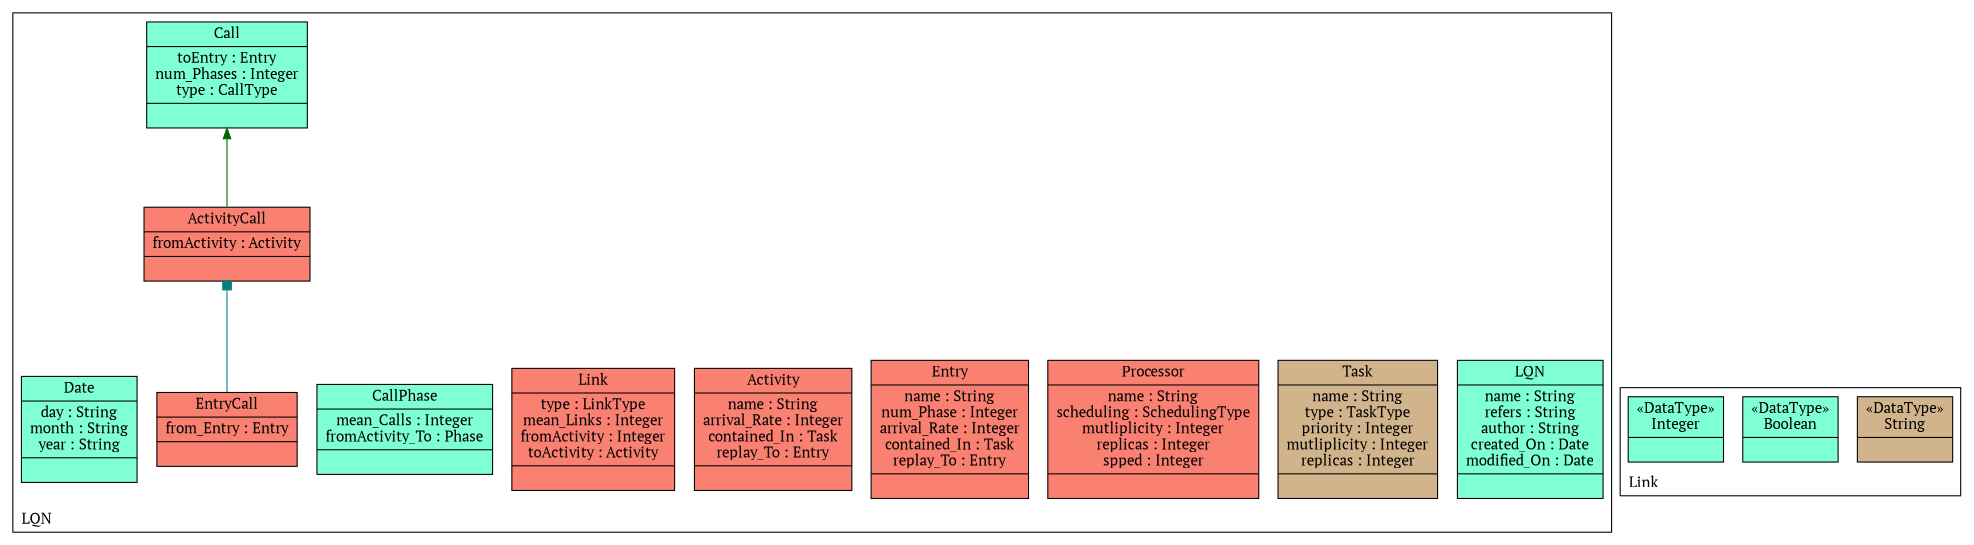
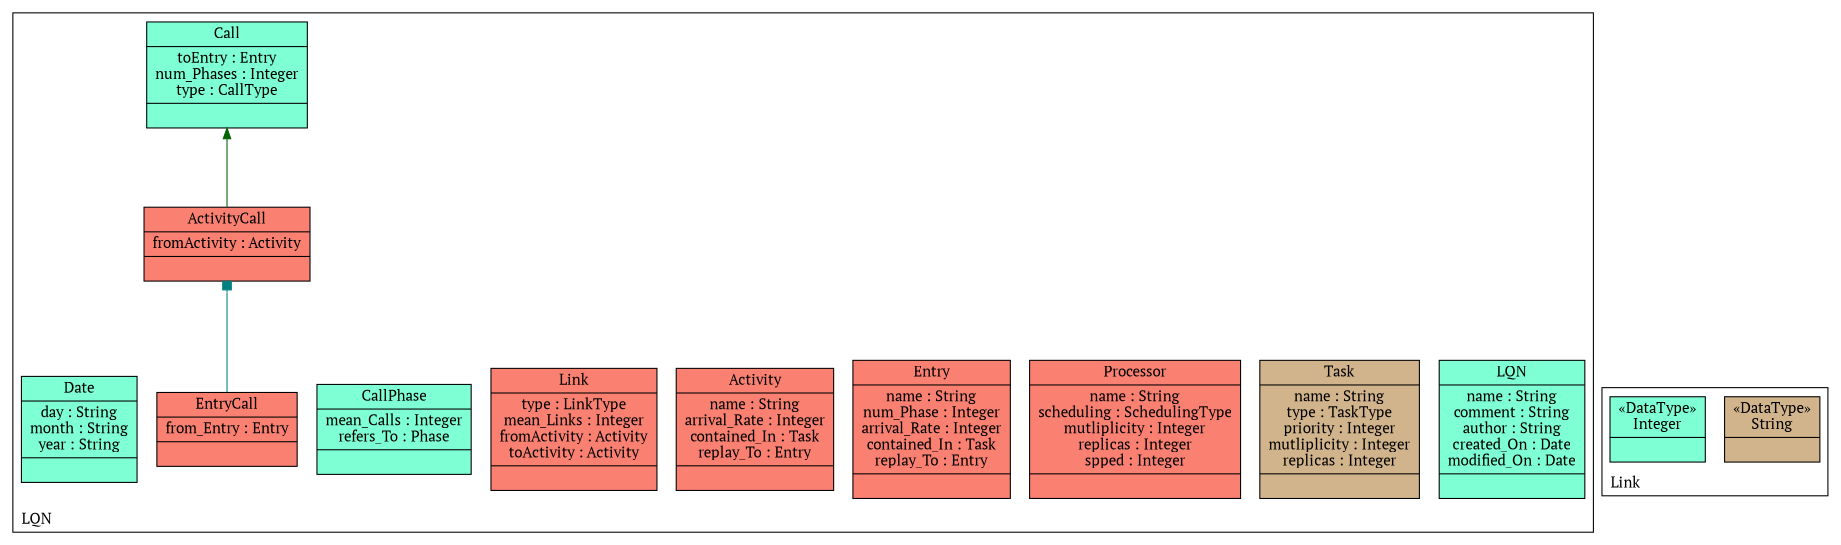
node "LQN": text "refers : String" -> "comment : String"
node "Boolean": removed
node "CallPhase": text "fromActivity_To : Phase" -> "refers_To : Phase"
node "Link": text "fromActivity : Integer" -> "fromActivity : Activity"
